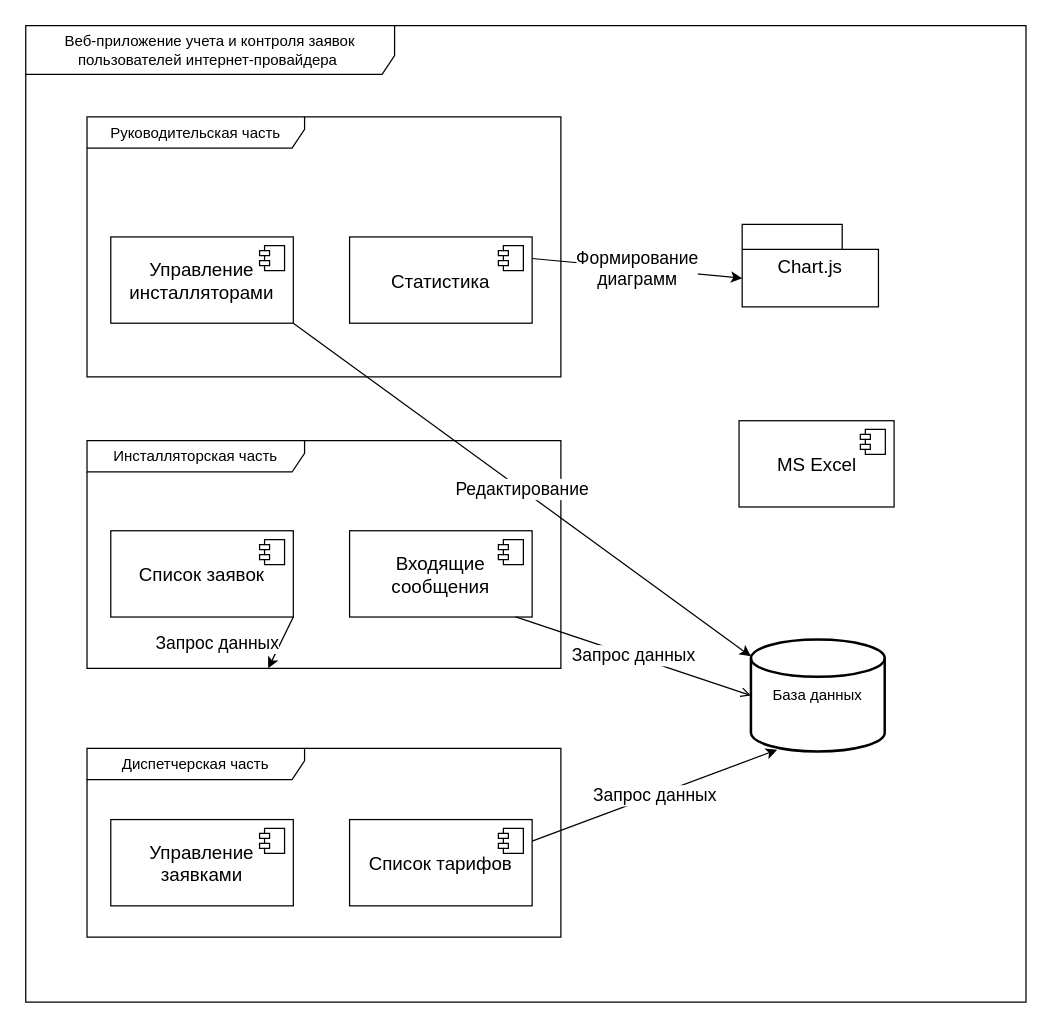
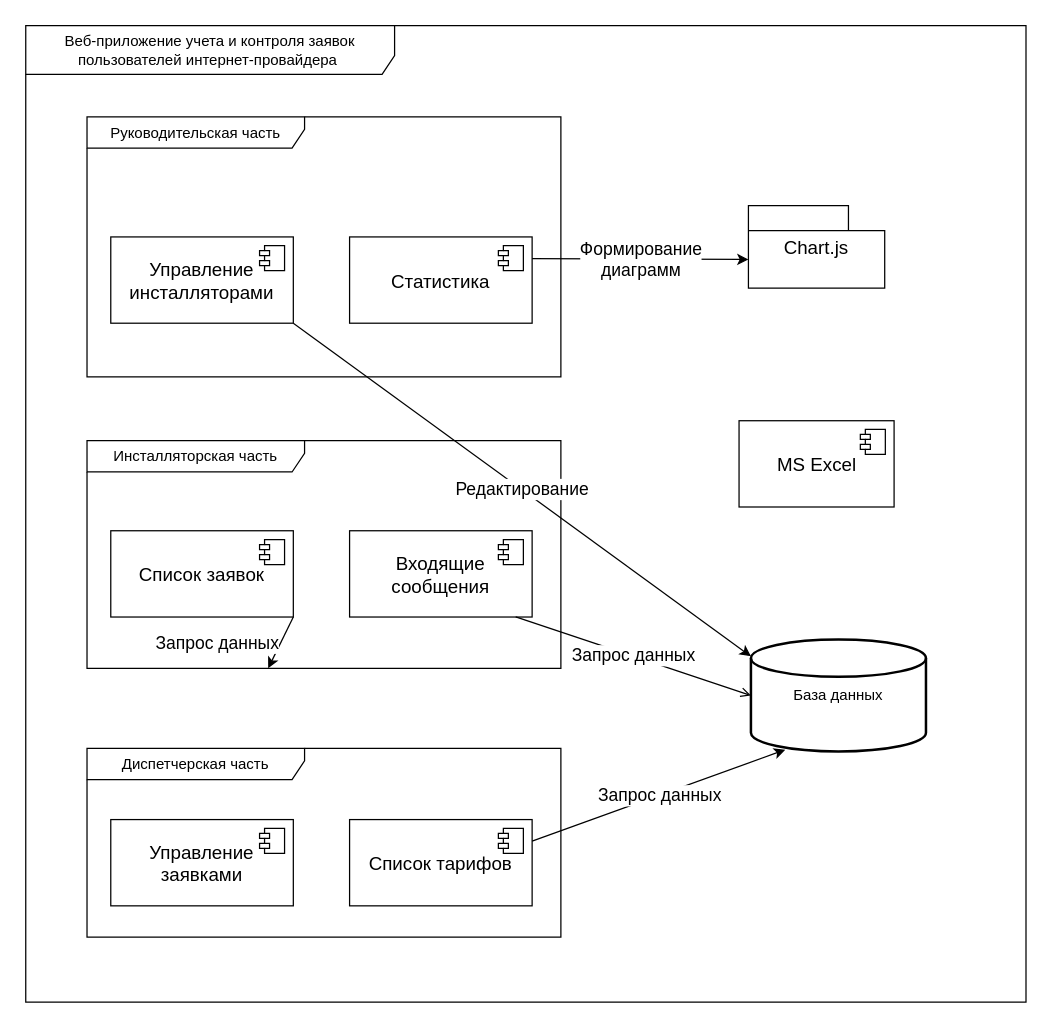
node "Chart.js": moved (810, 266) -> (816, 247)
node "База данных": size 134x112 -> 175x112
